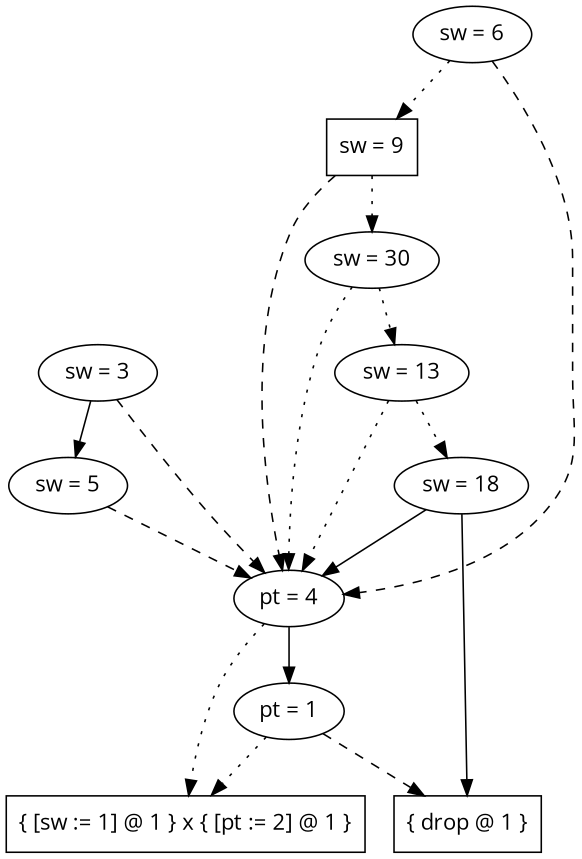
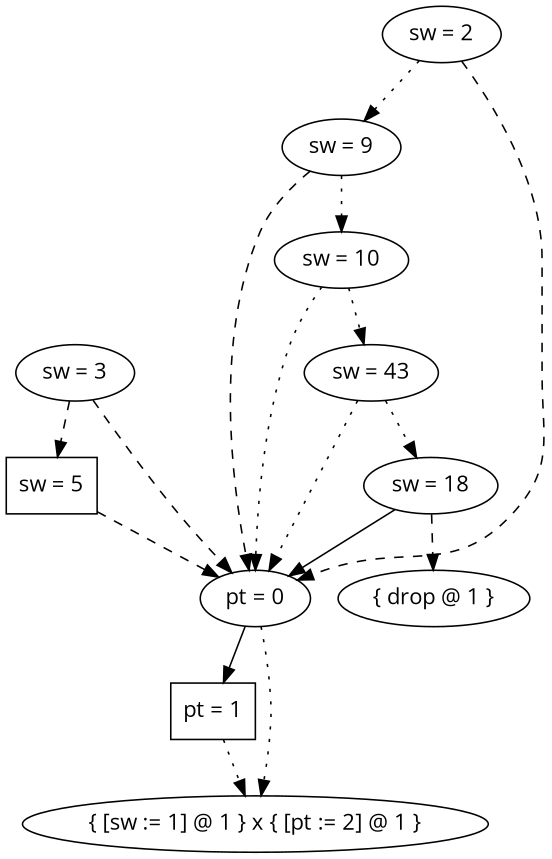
node "sw = 6": label "sw = 6" -> "sw = 2"
node "sw = 9": shape box -> ellipse
node "sw = 30": label "sw = 30" -> "sw = 10"
node "sw = 13": label "sw = 13" -> "sw = 43"
edge "sw = 3" -> "sw = 5": style solid -> dashed
node "sw = 5": shape ellipse -> box
node "pt = 4": label "pt = 4" -> "pt = 0"
edge "sw = 18" -> "{ drop @ 1 }": style solid -> dashed
node "pt = 1": shape ellipse -> box
edge "pt = 1" -> "{ drop @ 1 }": removed
node "{ [sw := 1] @ 1 } x { [pt := 2] @ 1 }": shape box -> ellipse
node "{ drop @ 1 }": shape box -> ellipse
